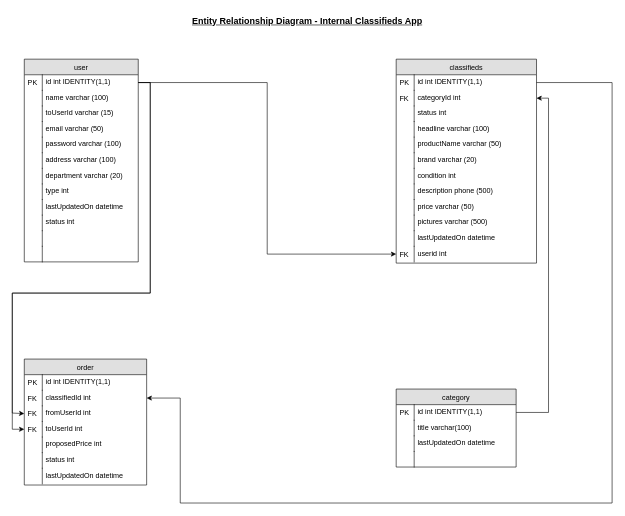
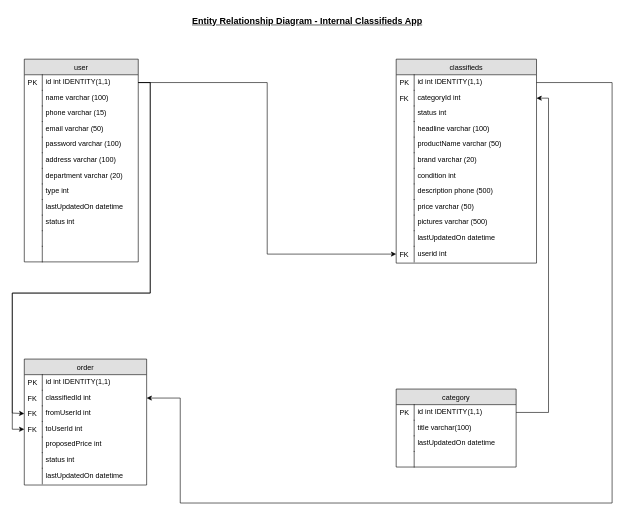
node "toUserId varchar (15)": label "toUserId varchar (15)" -> "phone varchar (15)"
